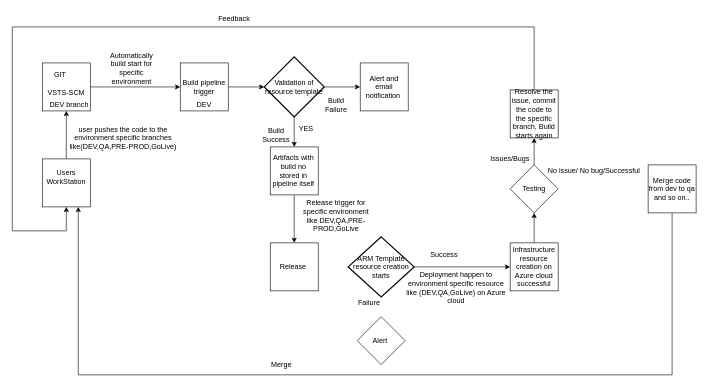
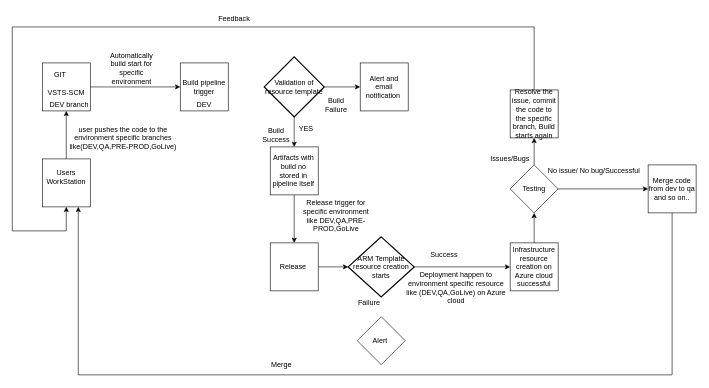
edge "Build pipeline trigger" -> "Validation of resource template": removed
edge "Testing" -> "Merge code from dev to qa and so on..": added
edge "Release" -> "ARM Template resource creation starts": added
